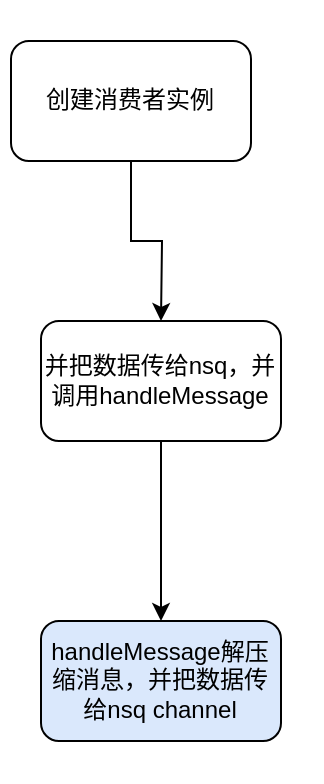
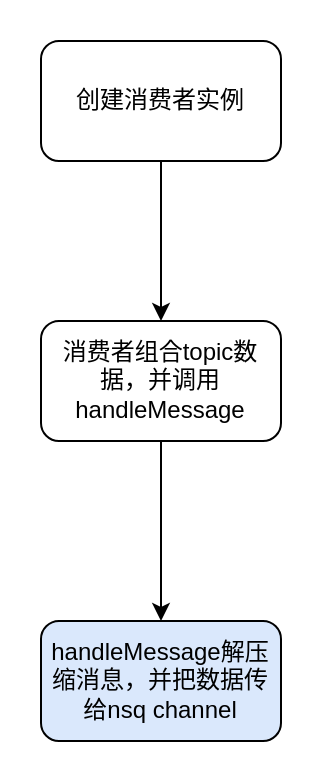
node "创建消费者实例": moved (131, 101) -> (161, 101)
node "并把数据传给nsq，并调用handleMessage": label "并把数据传给nsq，并调用handleMessage" -> "消费者组合topic数据，并调用handleMessage"
